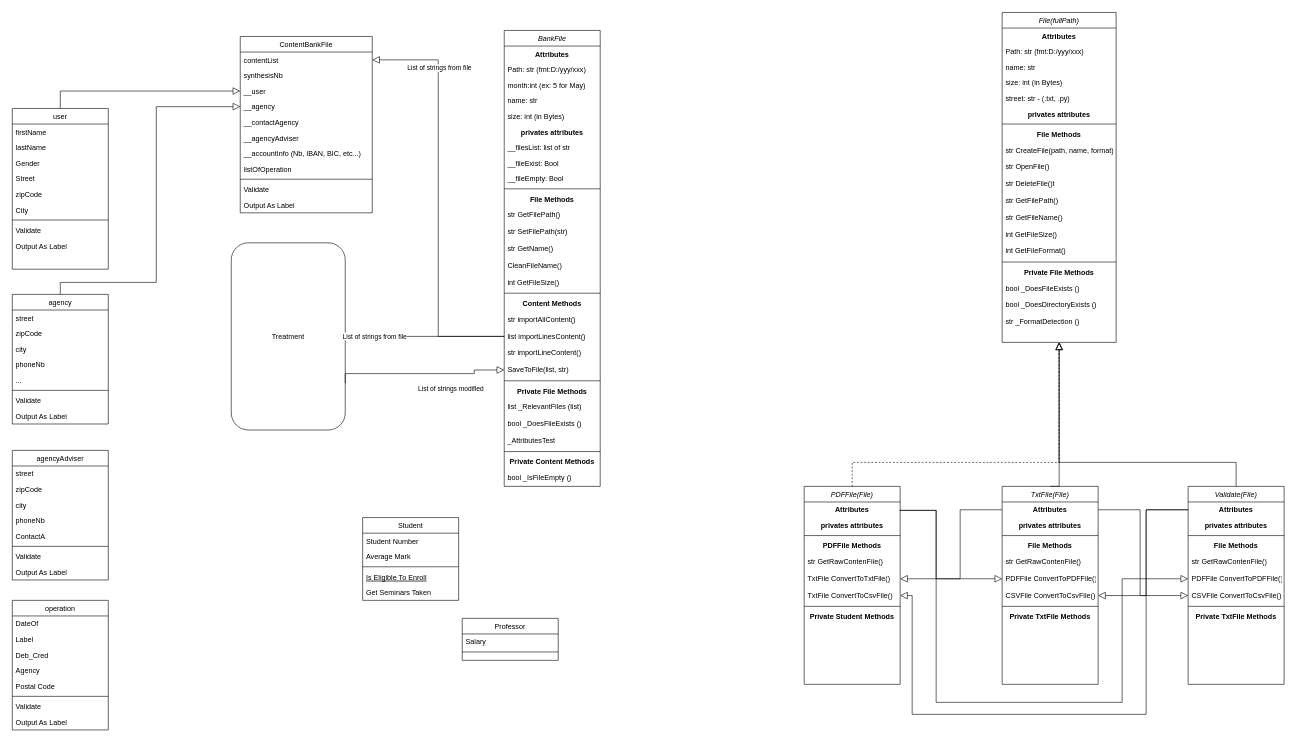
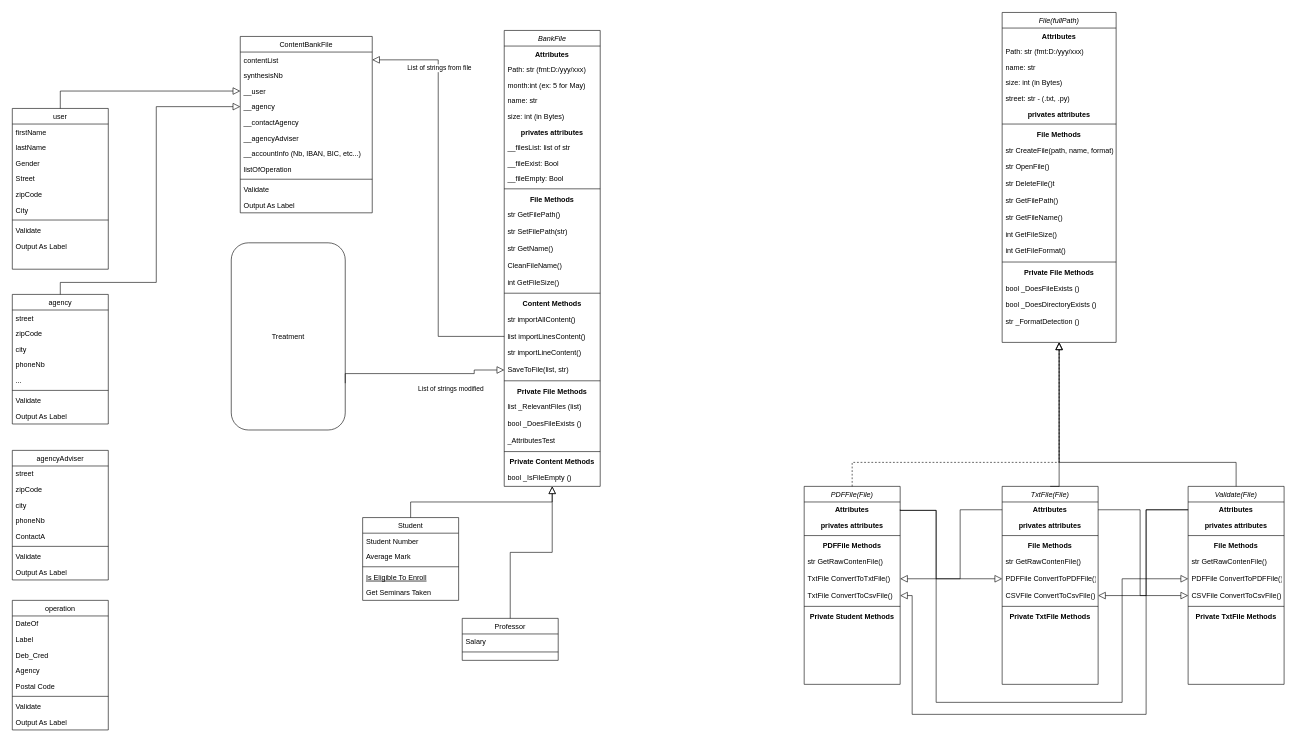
edge "list importLinesContent()" -> "Treatment": removed, label "List of strings from file"
edge "Student" -> "BankFile": added
edge "Professor" -> "BankFile": added
